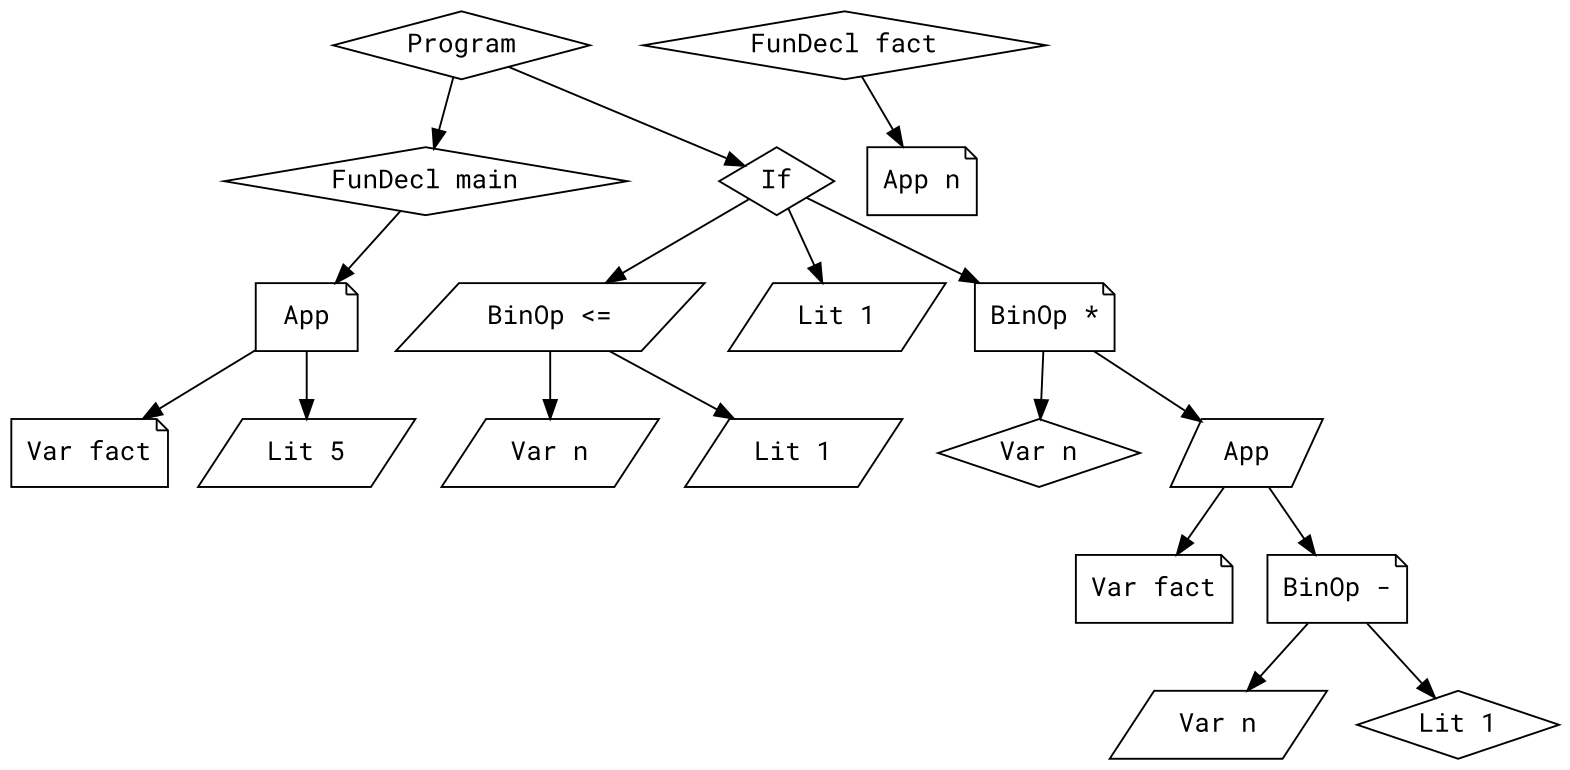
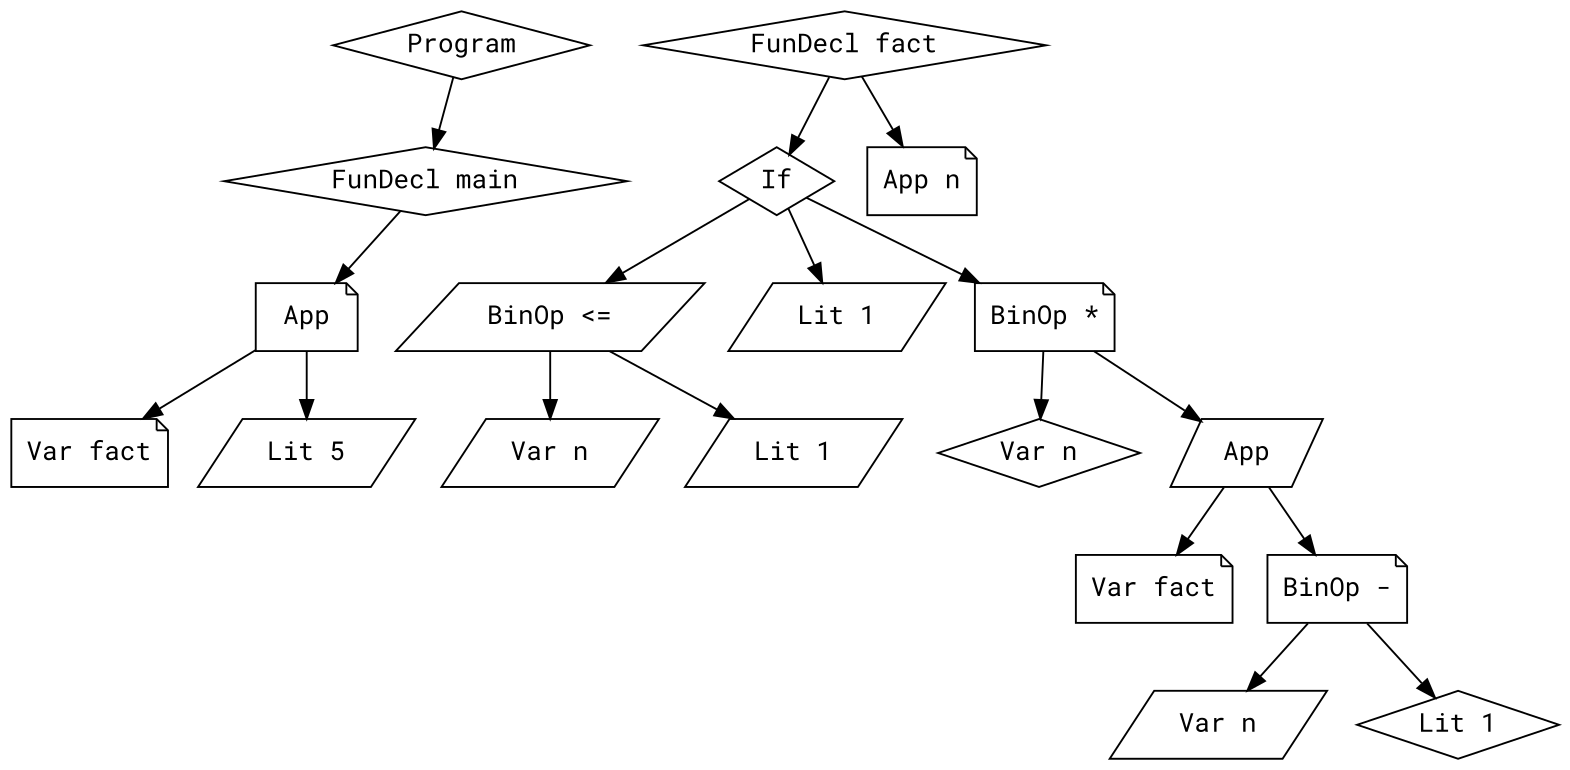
edge "Program" -> "If": now "FunDecl fact" -> "If"
